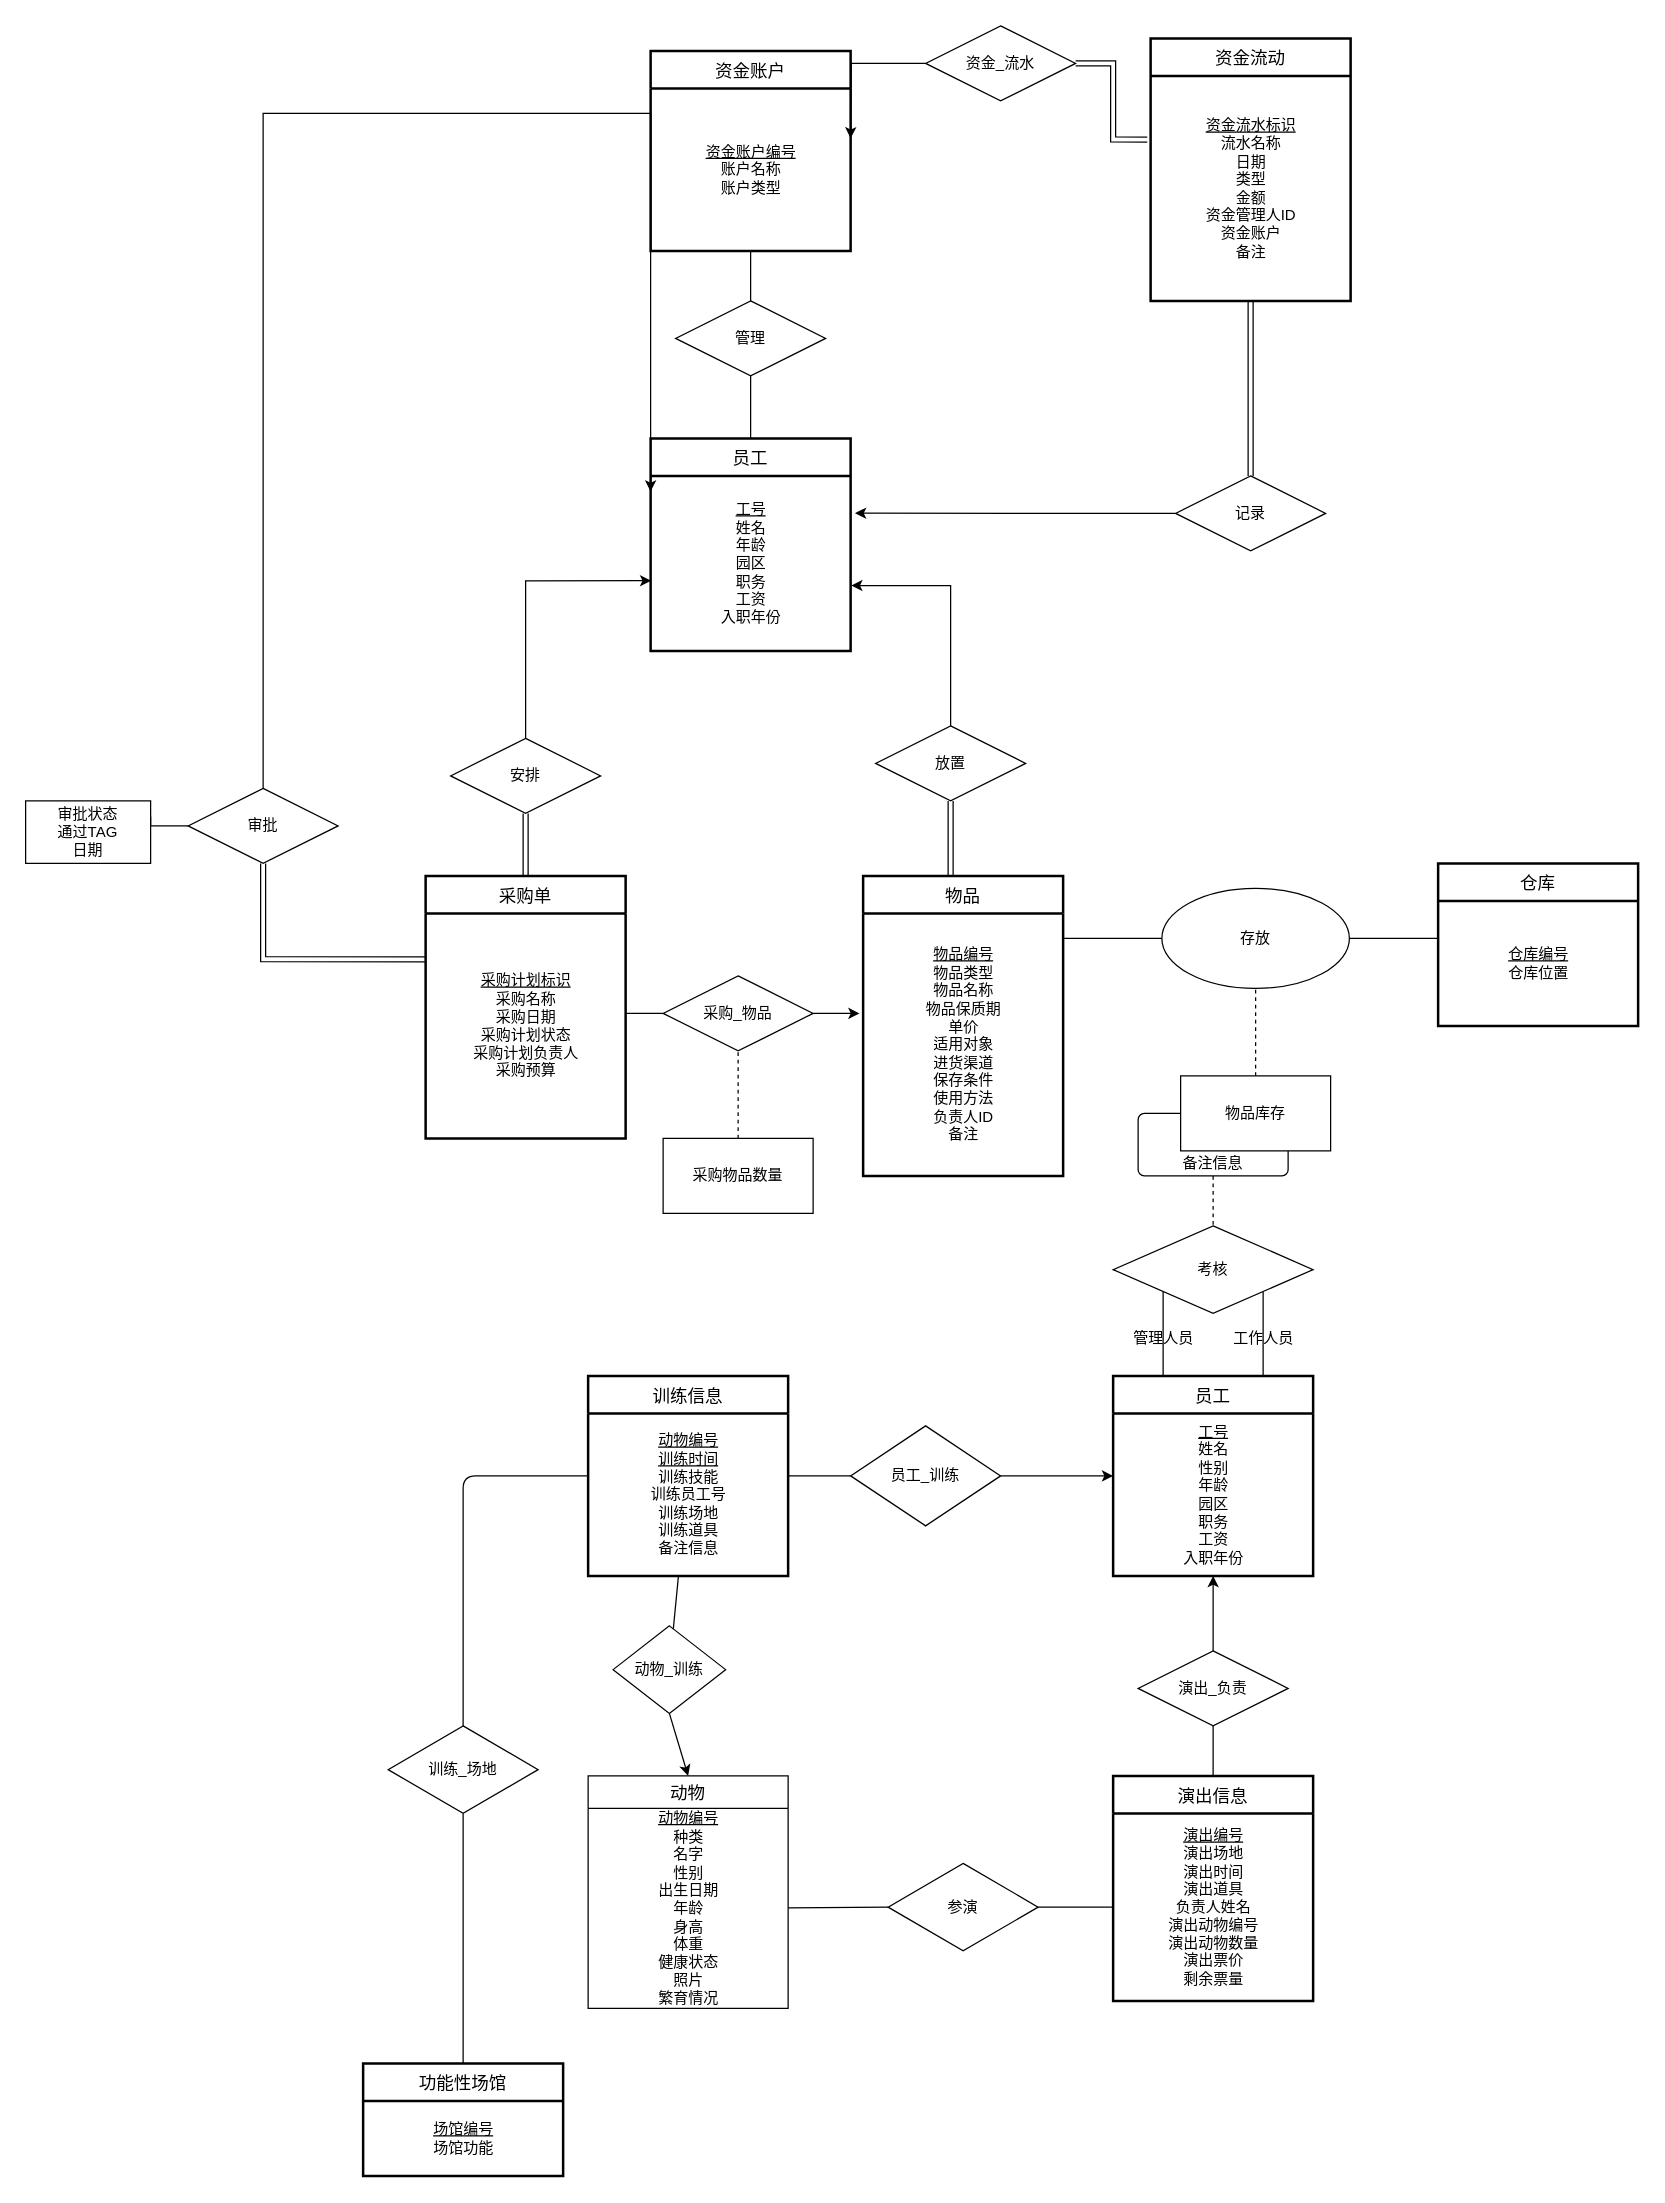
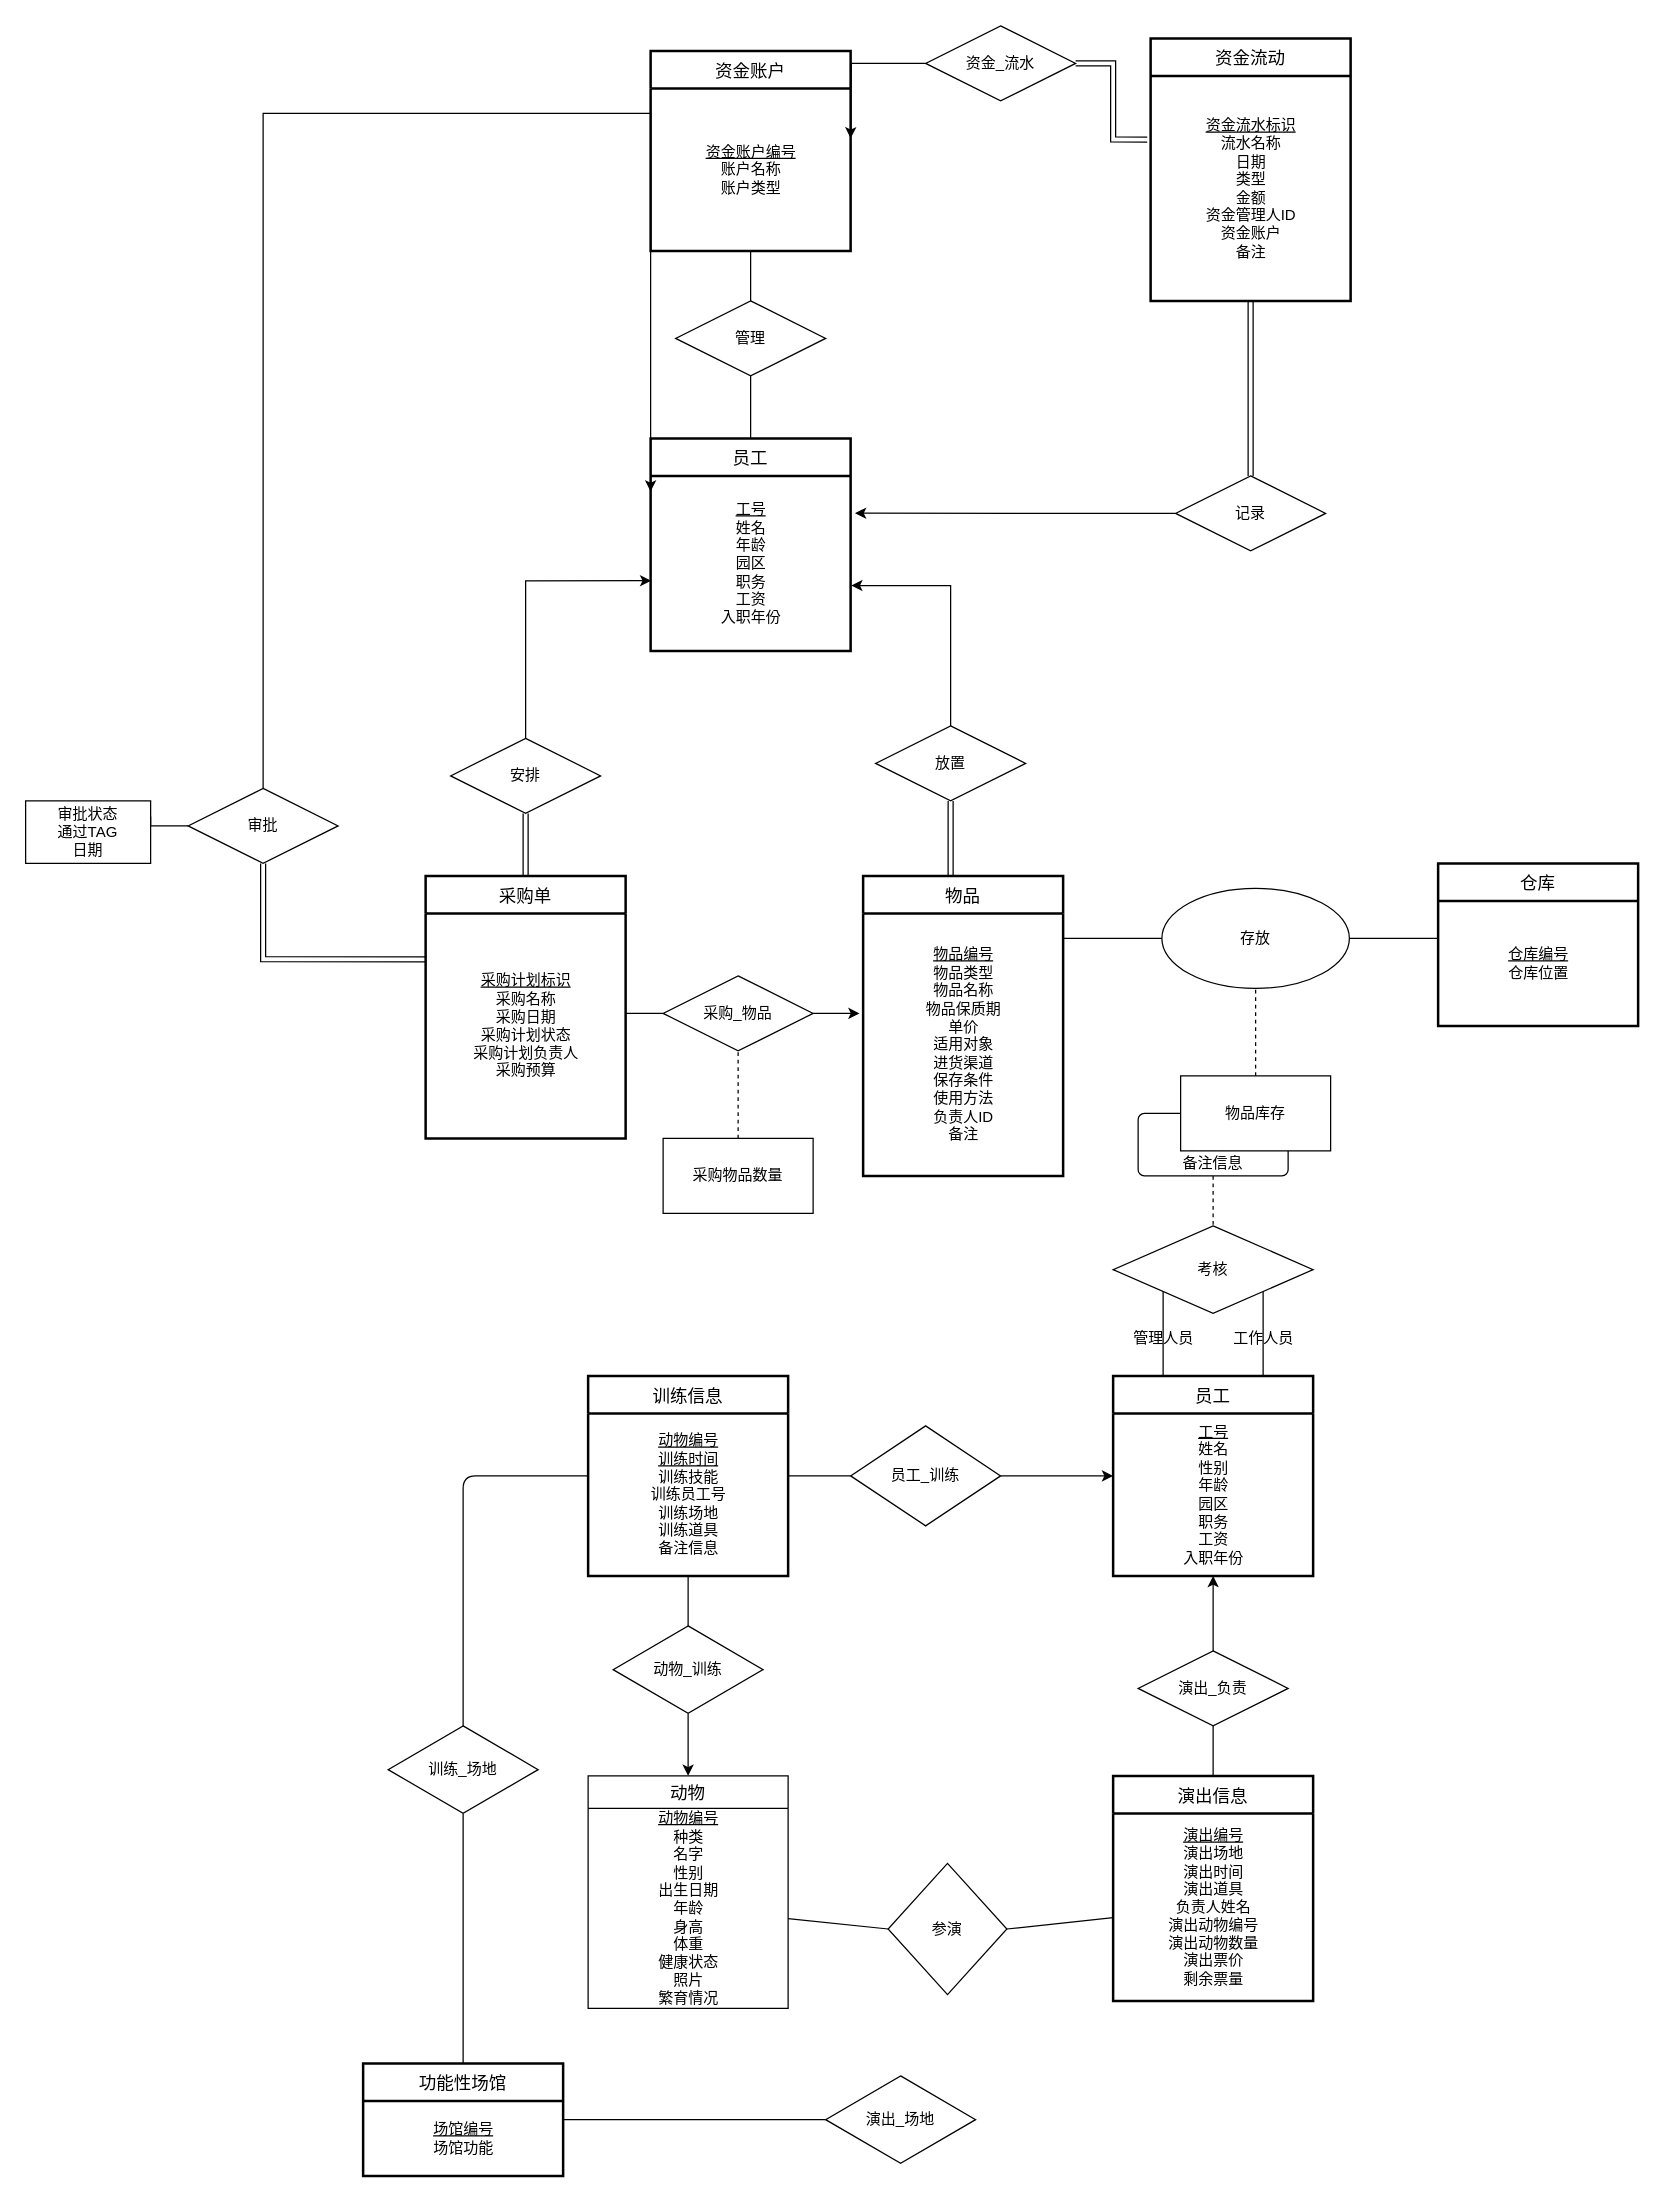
node "动物_训练": size 113x88 -> 150x88
node "参演": size 150x88 -> 119x131
edge "功能性场馆" -- "演出_场地": added
node "演出_场地": added
